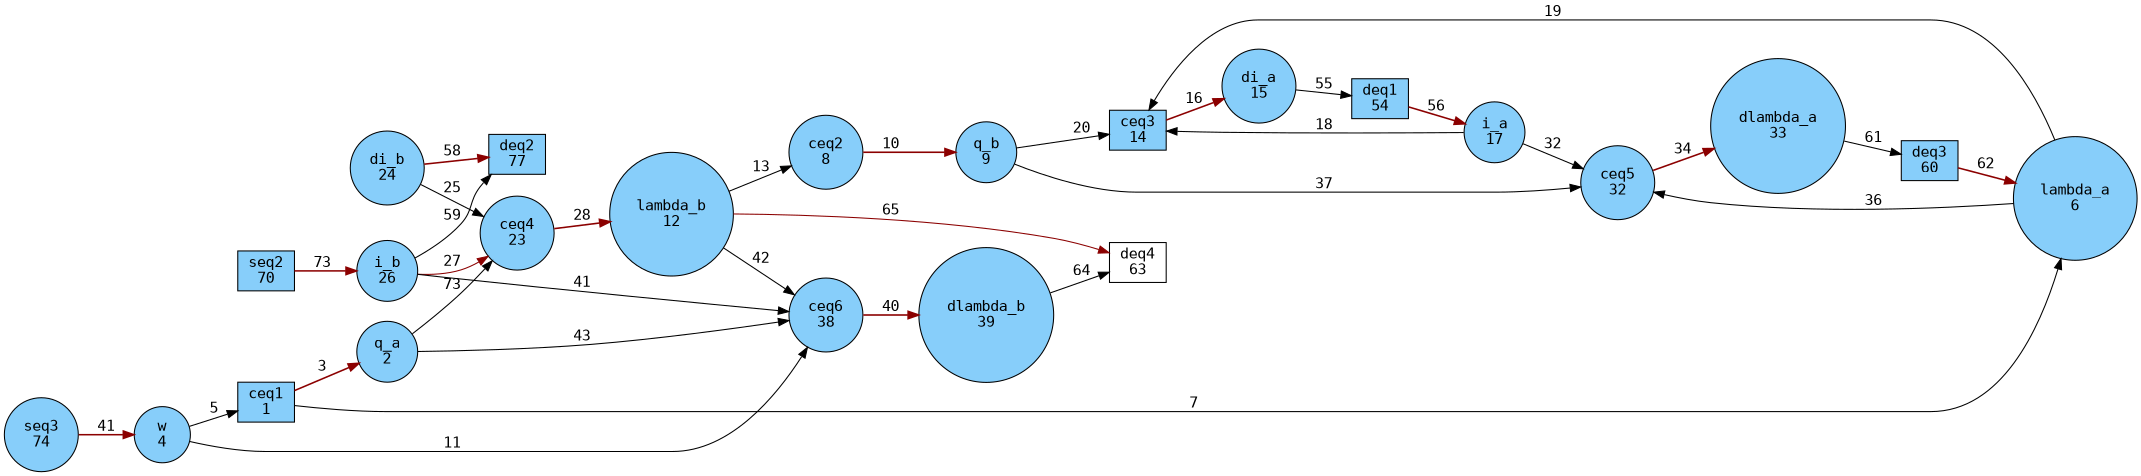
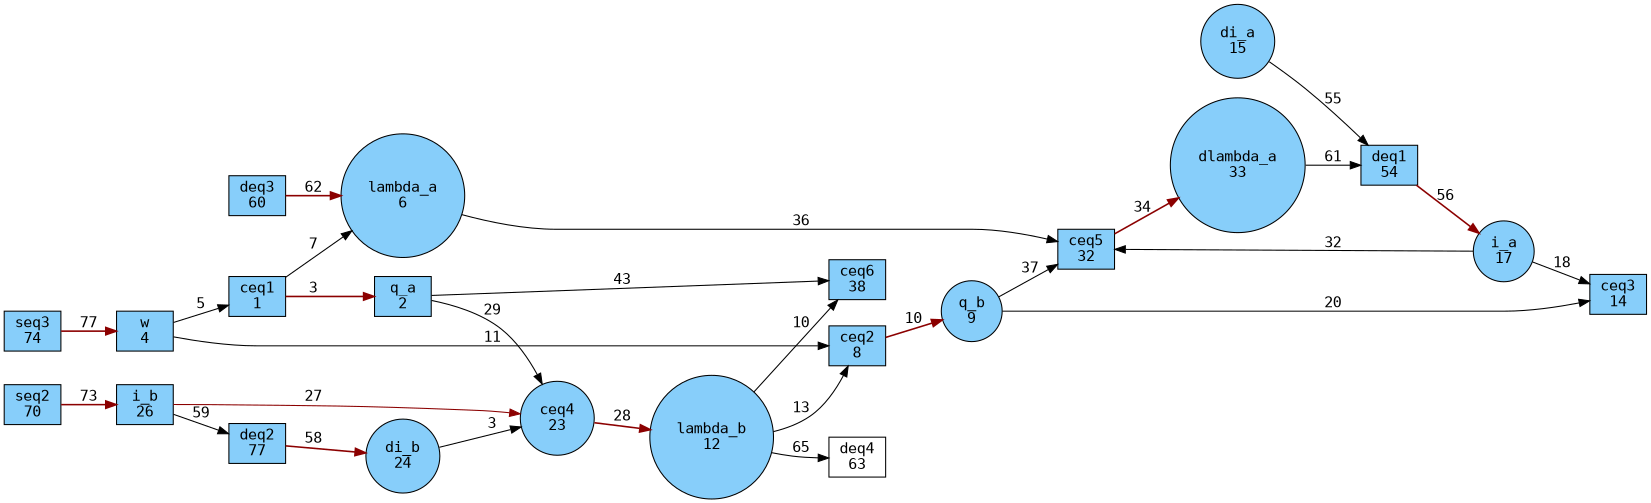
edge "lambda_a 6" -> "ceq3 14": removed, label "19"
edge "ceq3 14" -> "di_a 15": removed, label "16"
edge "dlambda_a 33" -> "deq3 60": now "dlambda_a 33" -> "deq1 54"
node "ceq2 8": shape circle -> box
edge "di_b 24" -> "deq2 77": reversed
node "ceq5 32": shape circle -> box
edge "di_b 24" -> "ceq4 23": label "25" -> "3"
edge "lambda_b 12" -> "deq4 63": color red4 -> black
edge "lambda_b 12" -> "ceq6 38": label "42" -> "10"
node "i_b 26": shape circle -> box
edge "q_a 2" -> "ceq4 23": label "73" -> "29"
edge "i_b 26" -> "ceq6 38": removed, label "41"
node "ceq6 38": shape circle -> box
node "dlambda_b 39": removed
node "q_a 2": shape circle -> box
edge "seq3 74" -> "w 4": label "41" -> "77"
node "seq3 74": shape circle -> box
node "w 4": shape circle -> box
edge "w 4" -> "ceq6 38": now "w 4" -> "ceq2 8"
